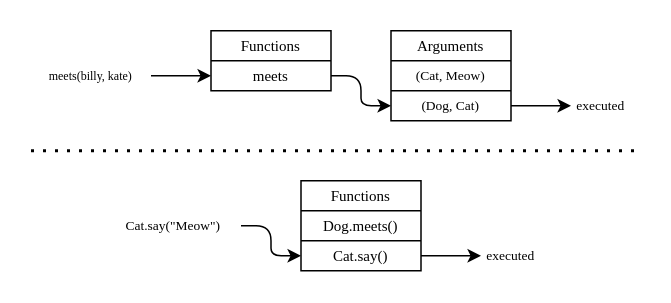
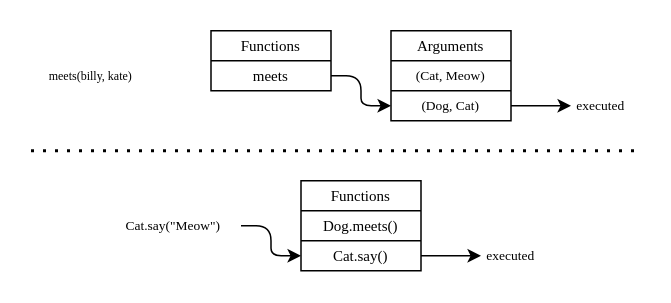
edge "meets(billy, kate)" -> "meets": removed
